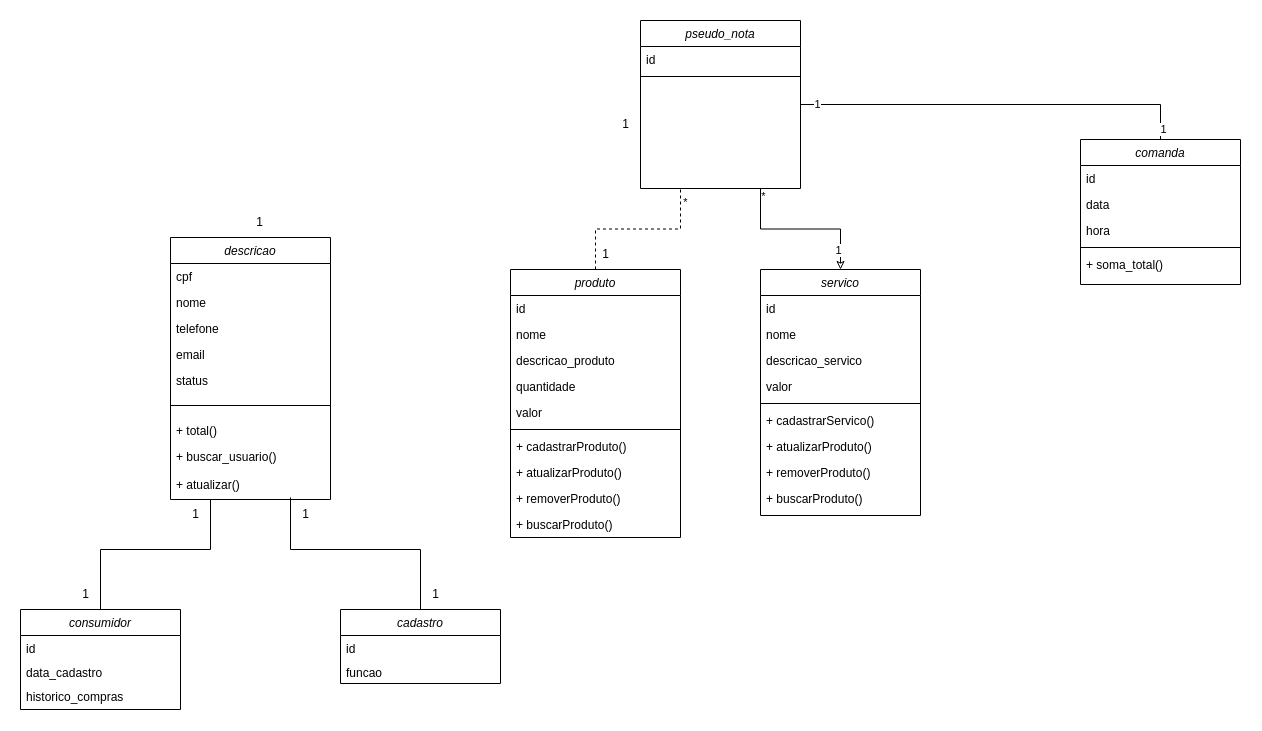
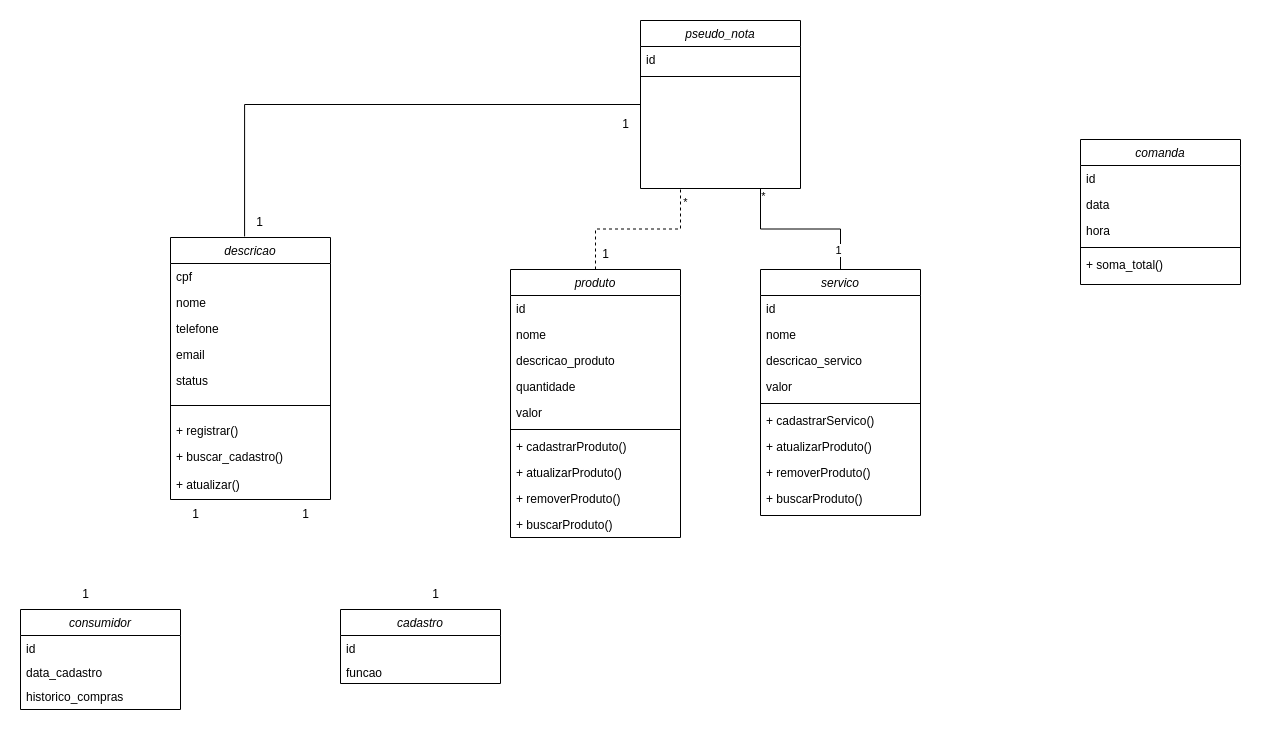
edge "pseudo_nota" -- "descricao": added
edge "pseudo_nota" -- "comanda": removed, labels "1", "1"
edge "pseudo_nota" -> "servico": arrowhead classic -> none
node "+ total()": label "+ total()" -> "+ registrar()"
node "+ buscar_usuario()": label "+ buscar_usuario()" -> "+ buscar_cadastro()"
edge "descricao" -- "consumidor": removed
edge "+ atualizar()" -- "cadastro": removed
